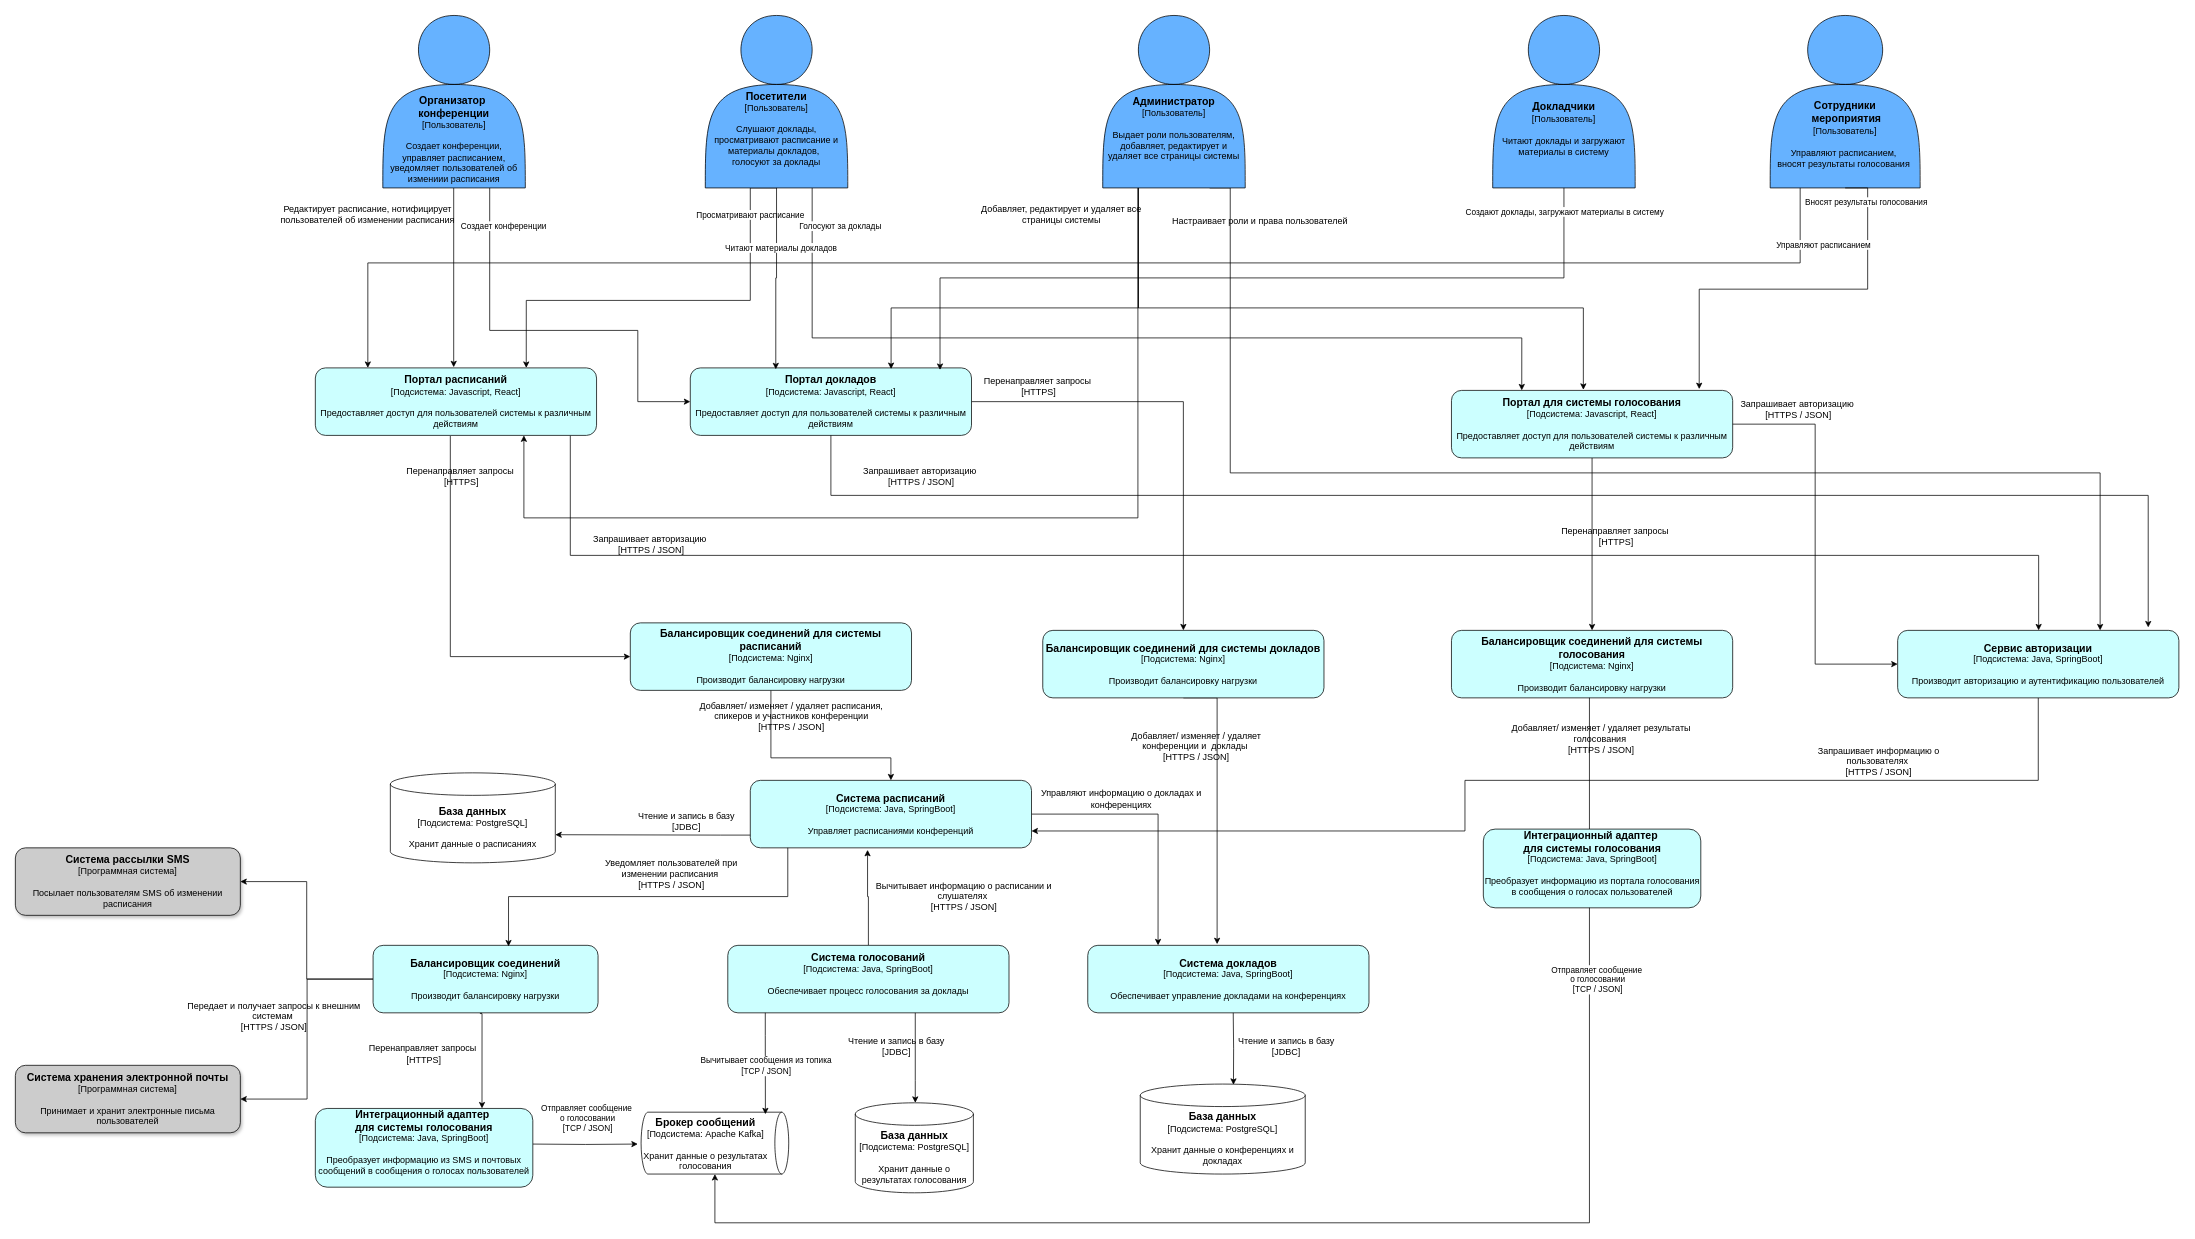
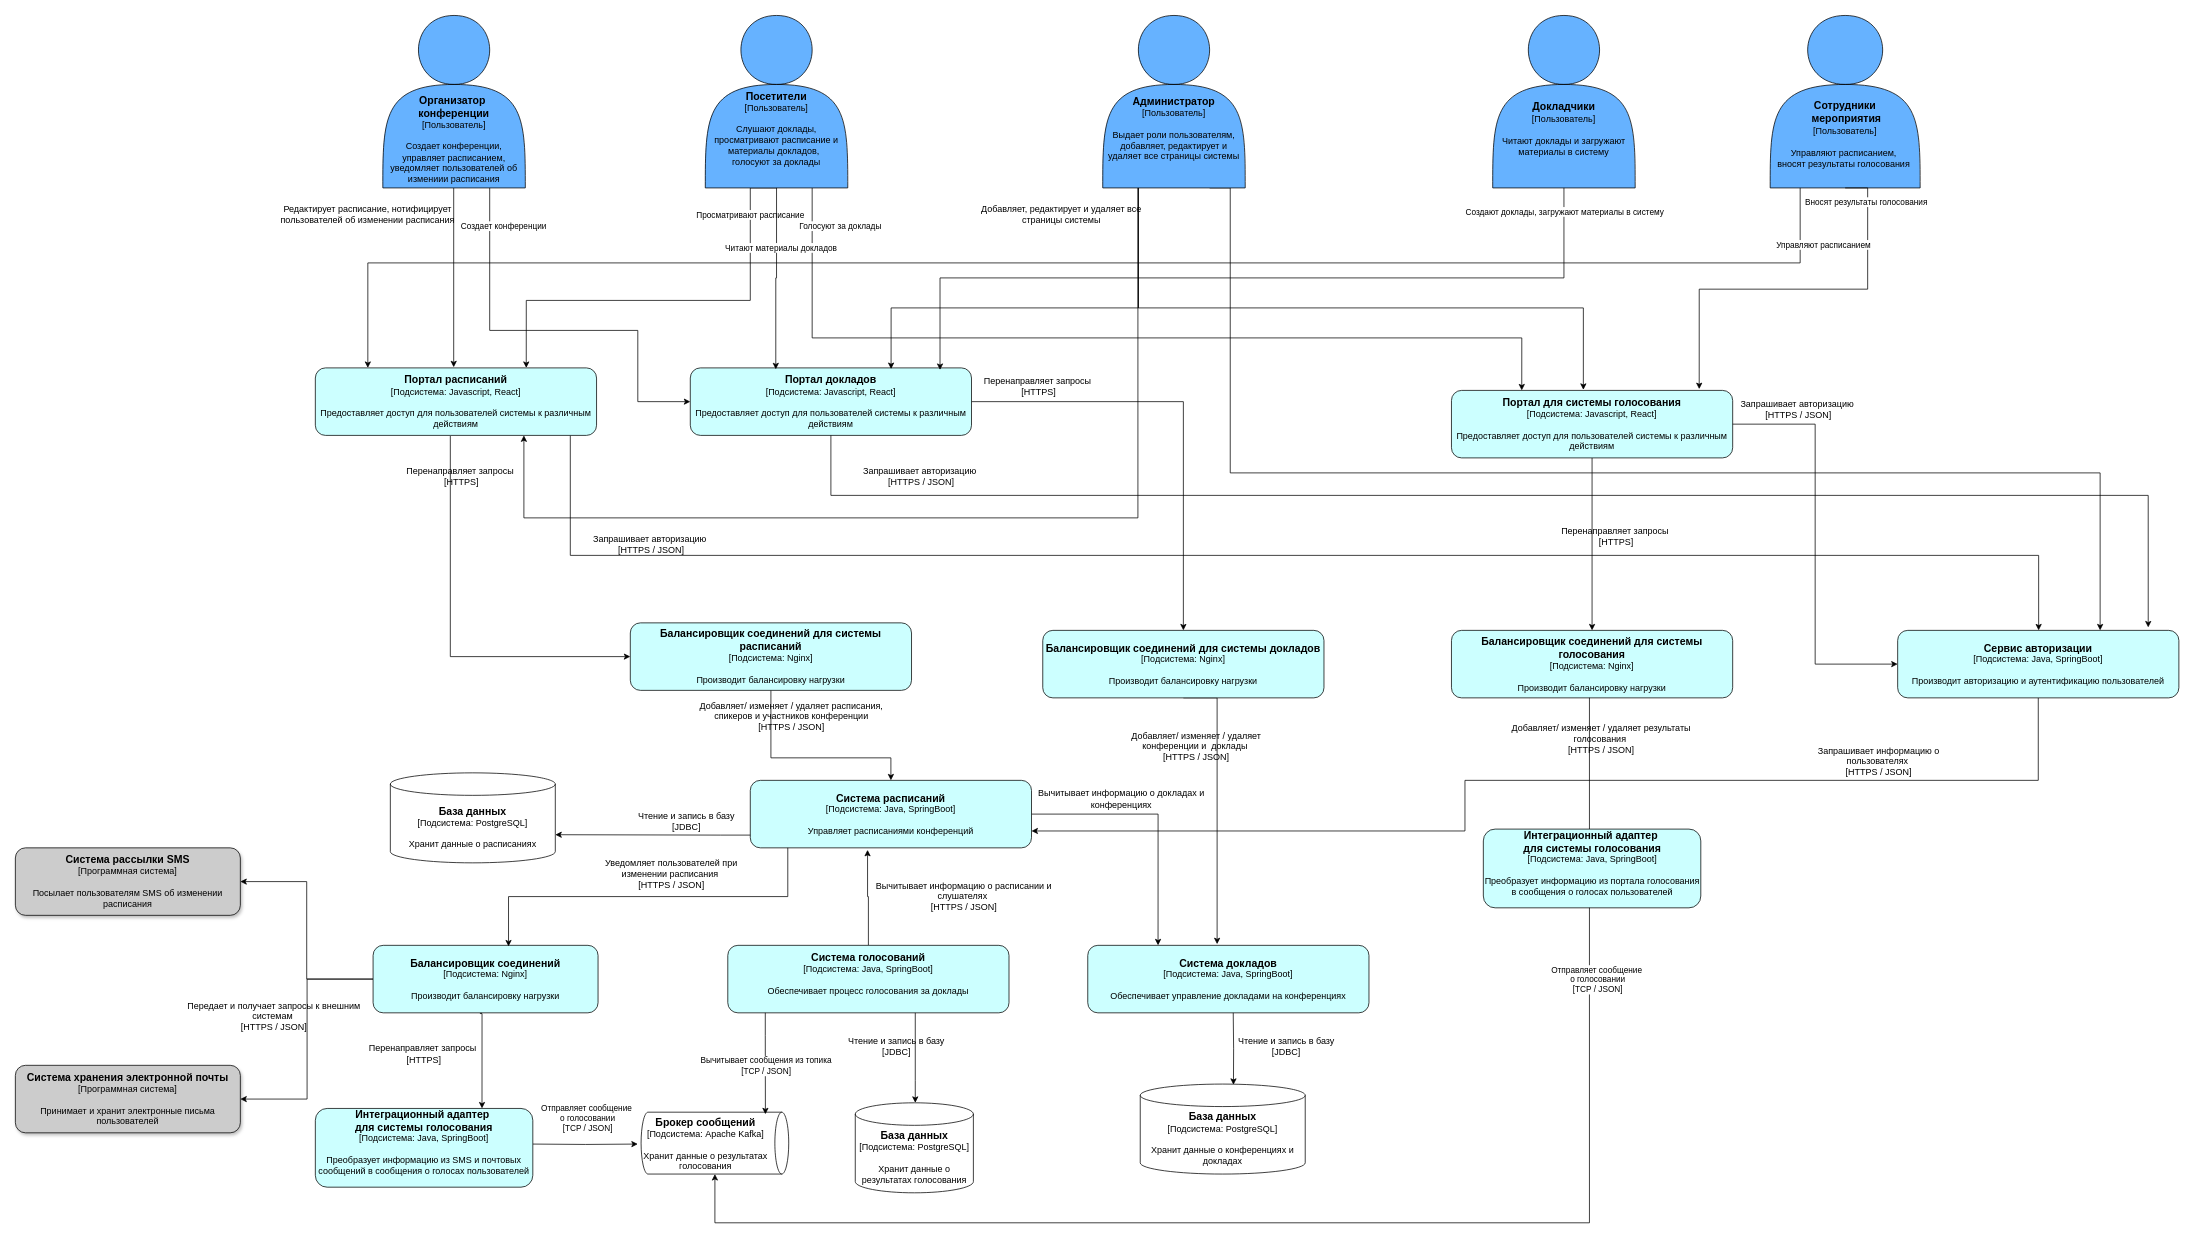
node "Настраивает роли и права пользователей": removed
node "Управляют информацию о докладах и конференциях": label "Управляют информацию о докладах и конференциях" -> "Вычитывает информацию о докладах и конференциях"
